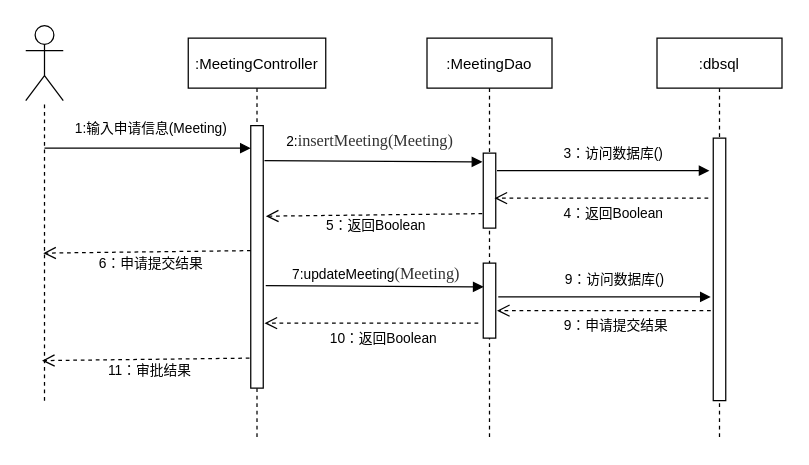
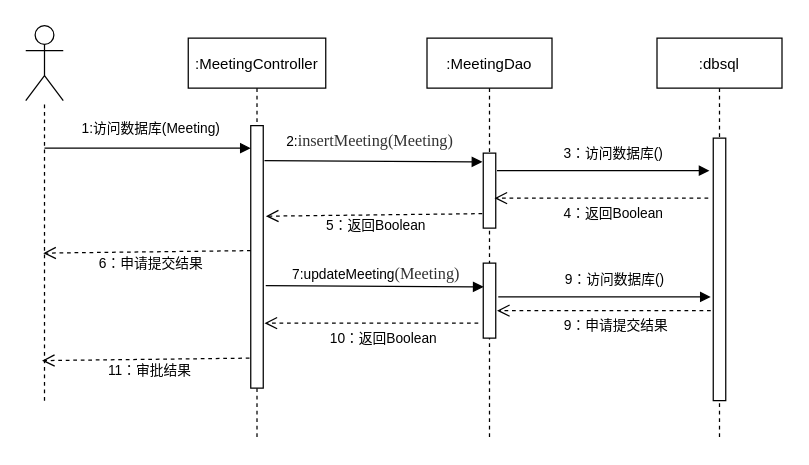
node "1:输入申请信息(Meeting)": label "1:输入申请信息(Meeting)" -> "1:访问数据库(Meeting)"
